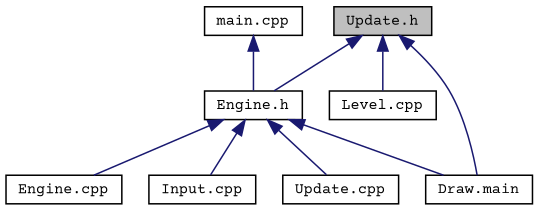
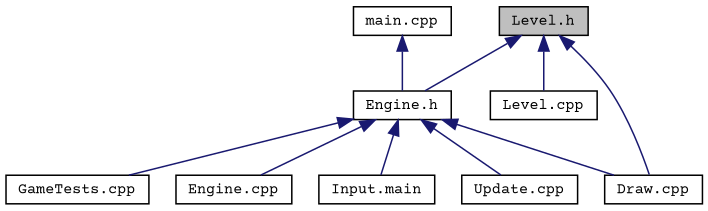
node "Update.h": label "Update.h" -> "Level.h"
node "GameTests.cpp": added
node "Input.cpp": label "Input.cpp" -> "Input.main"
node "Draw.main": label "Draw.main" -> "Draw.cpp"
